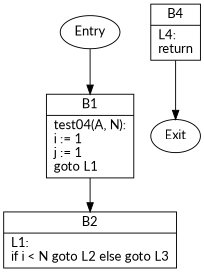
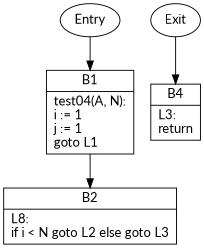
node "B4": text "L4:" -> "L3:"
edge "B4" -> "Exit": reversed
node "B2": text "L1:" -> "L8:"
